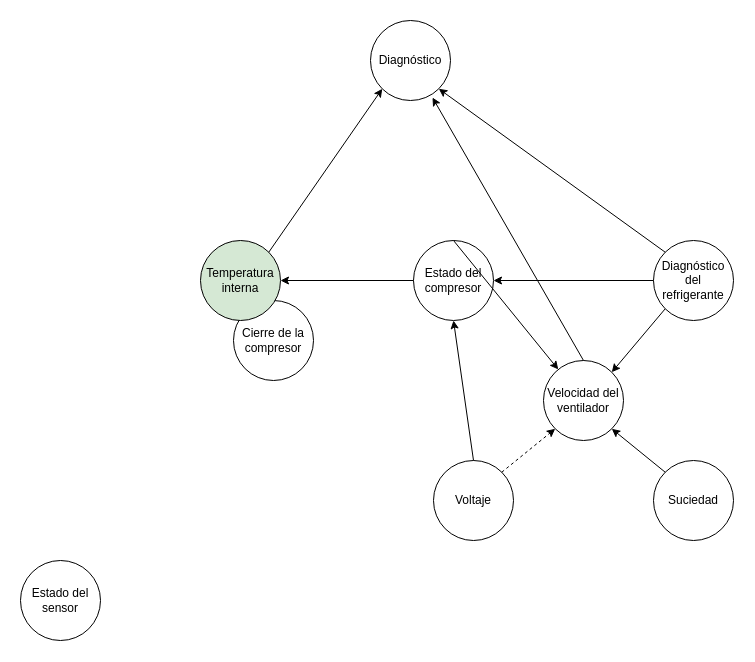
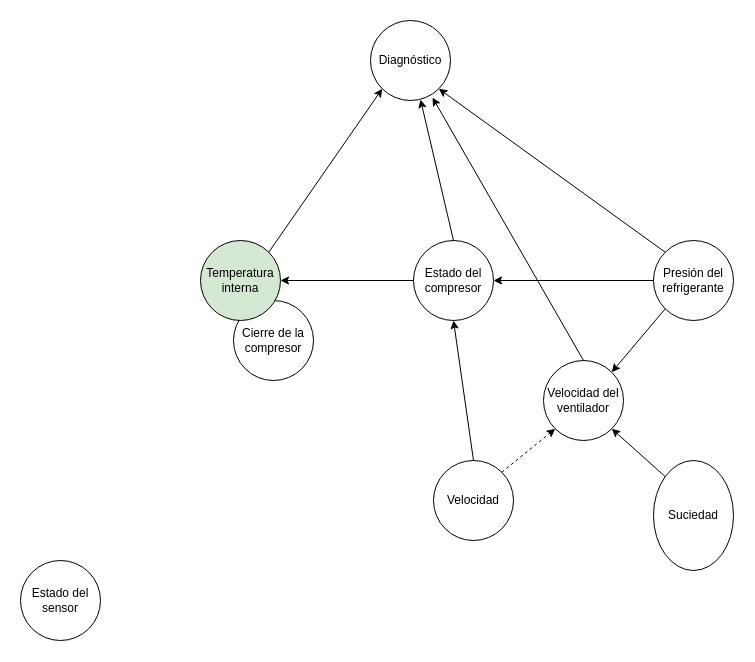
node "Diagnóstico del refrigerante": label "Diagnóstico del refrigerante" -> "Presión del refrigerante"
edge "Estado del compresor" -> "Velocidad del ventilador": now "Estado del compresor" -> "Diagnóstico"
node "Voltaje": label "Voltaje" -> "Velocidad"
node "Suciedad": size 80x80 -> 80x110
